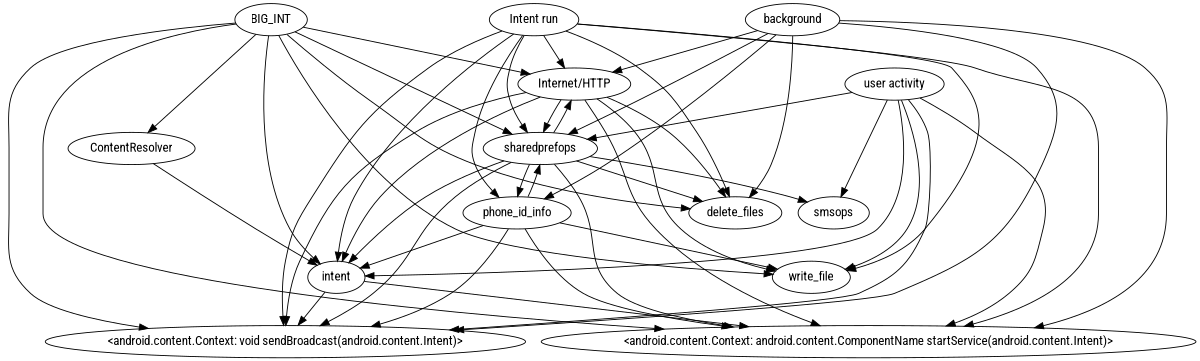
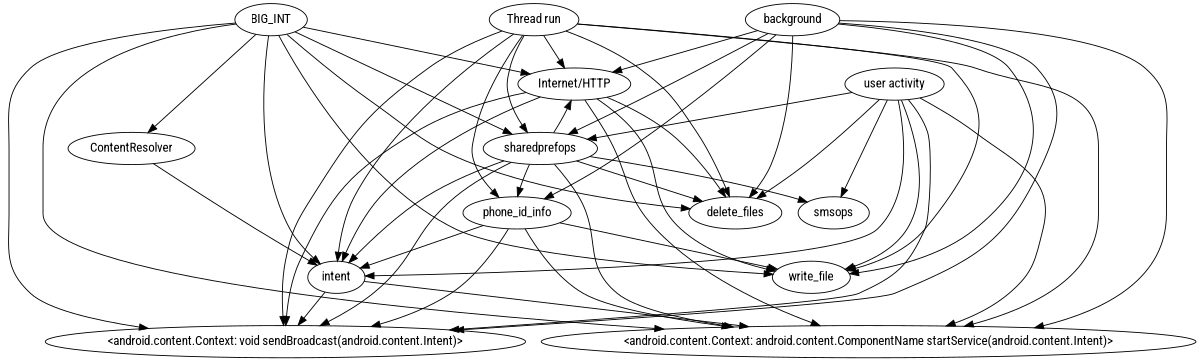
node "Intent run": label "Intent run" -> "Thread run"
edge "Internet/HTTP" -> "sharedprefops": removed
edge "background" -> "write_file": added
edge "user activity" -> "delete_files": added
edge "phone_id_info" -> "sharedprefops": removed
